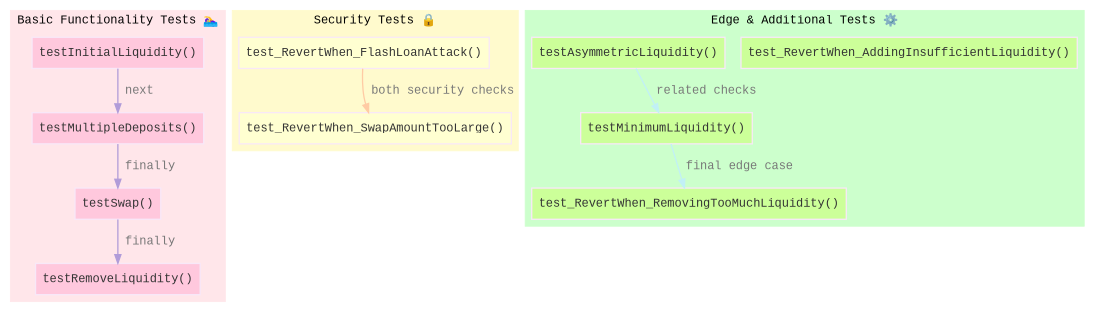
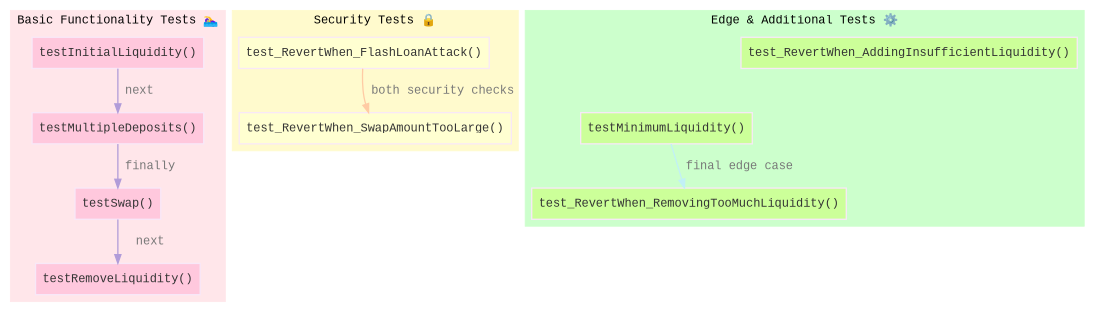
node "testAsymmetricLiquidity()": removed
edge "testSwap()" -> "testRemoveLiquidity()": label " finally " -> " next "
